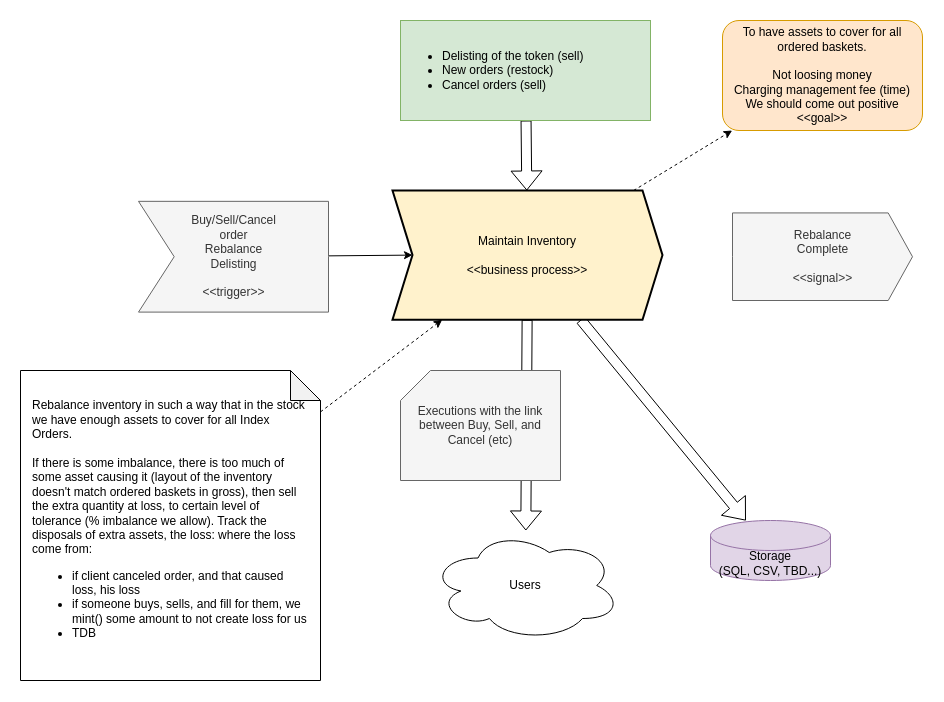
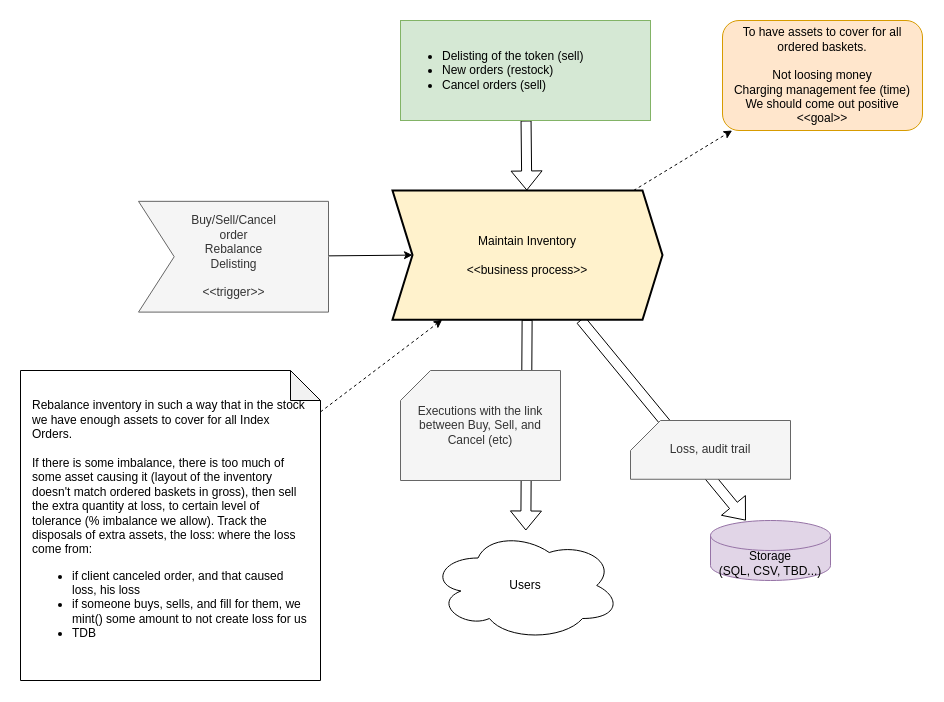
node "Rebalance Complete <<signal>>": removed
node "Loss, audit trail": added
